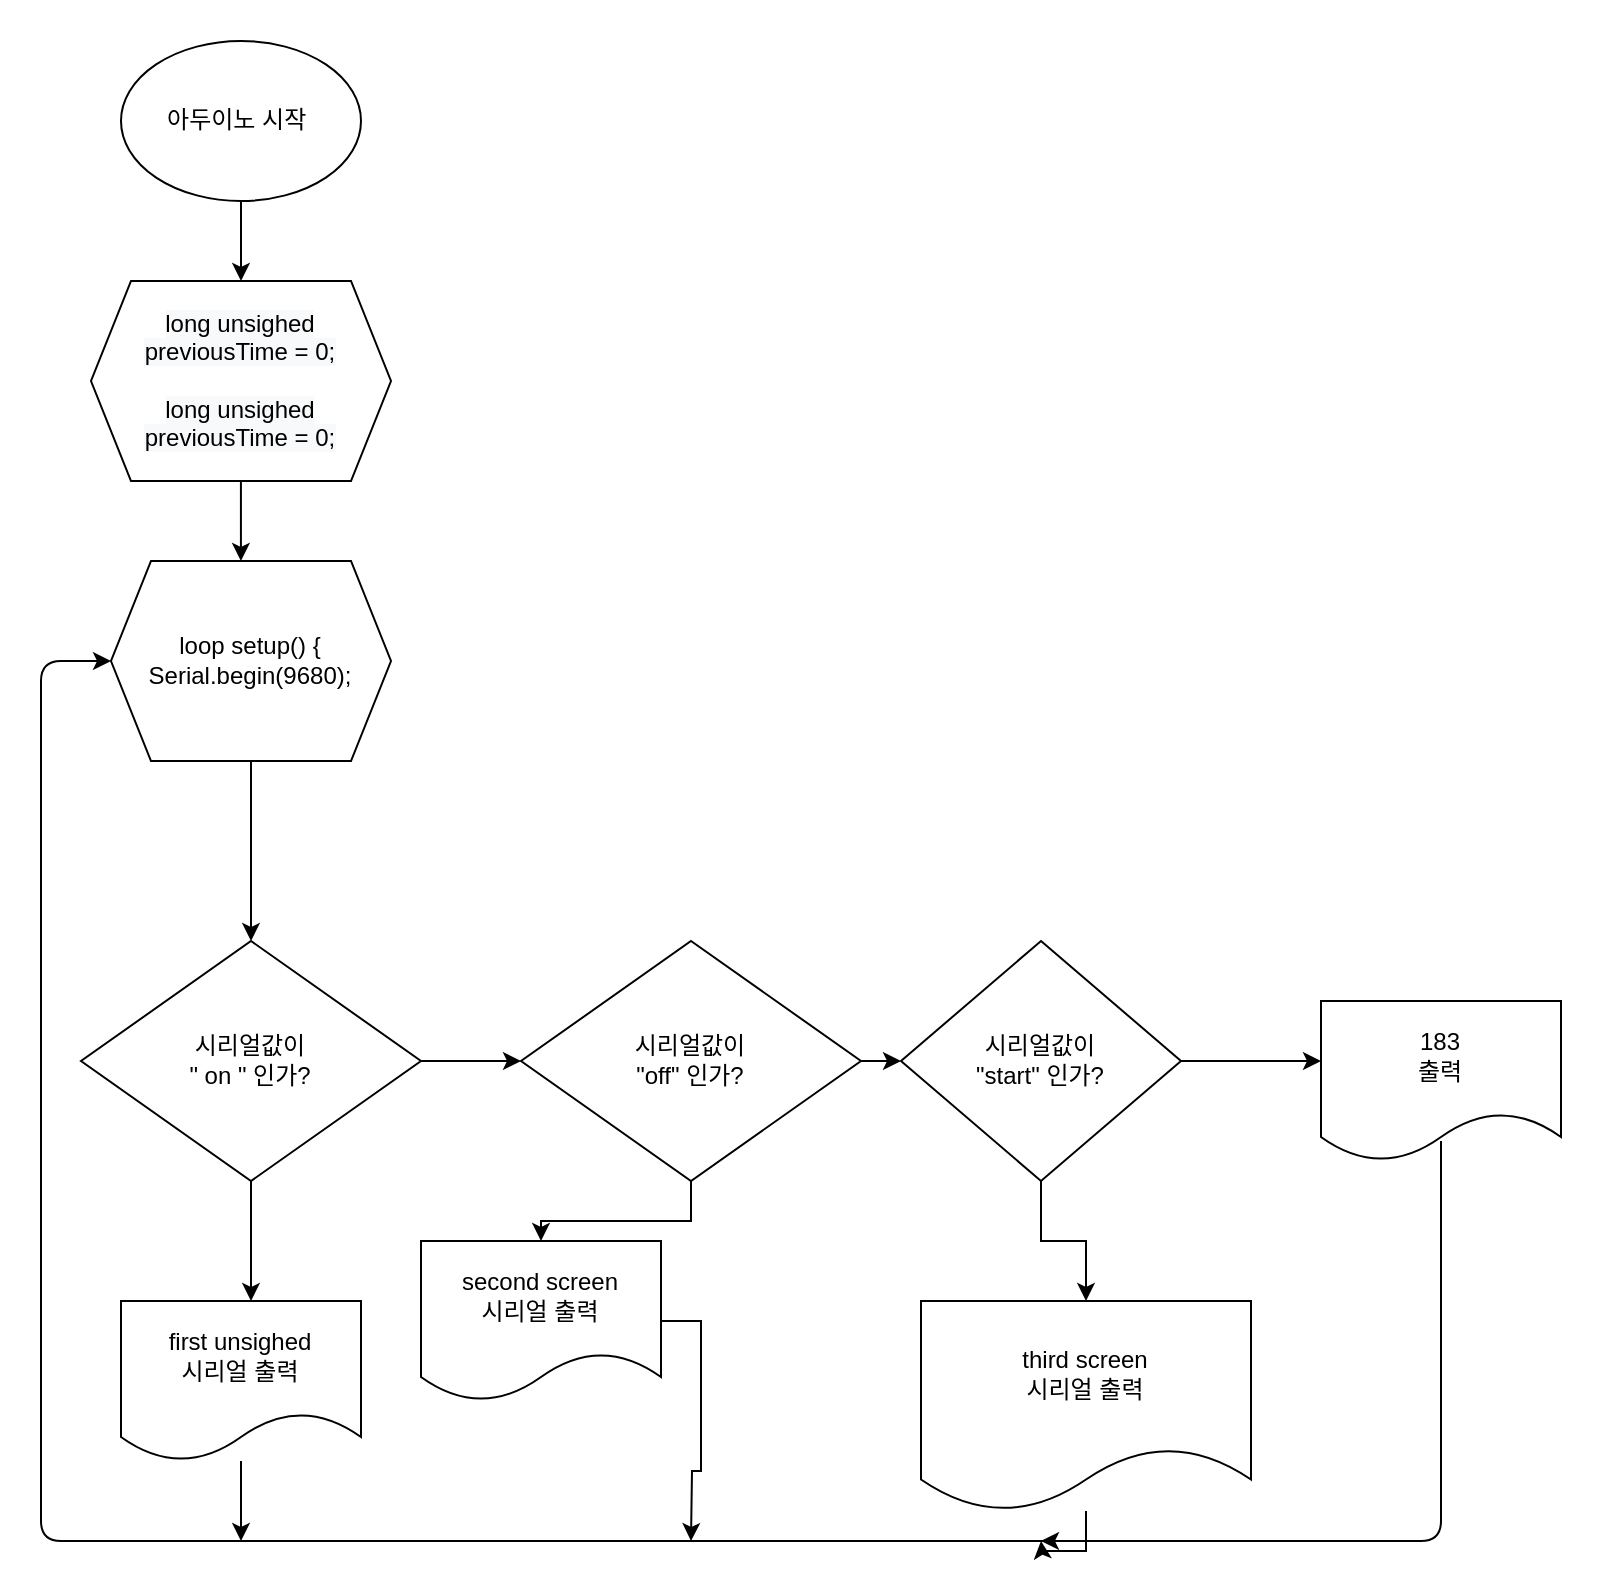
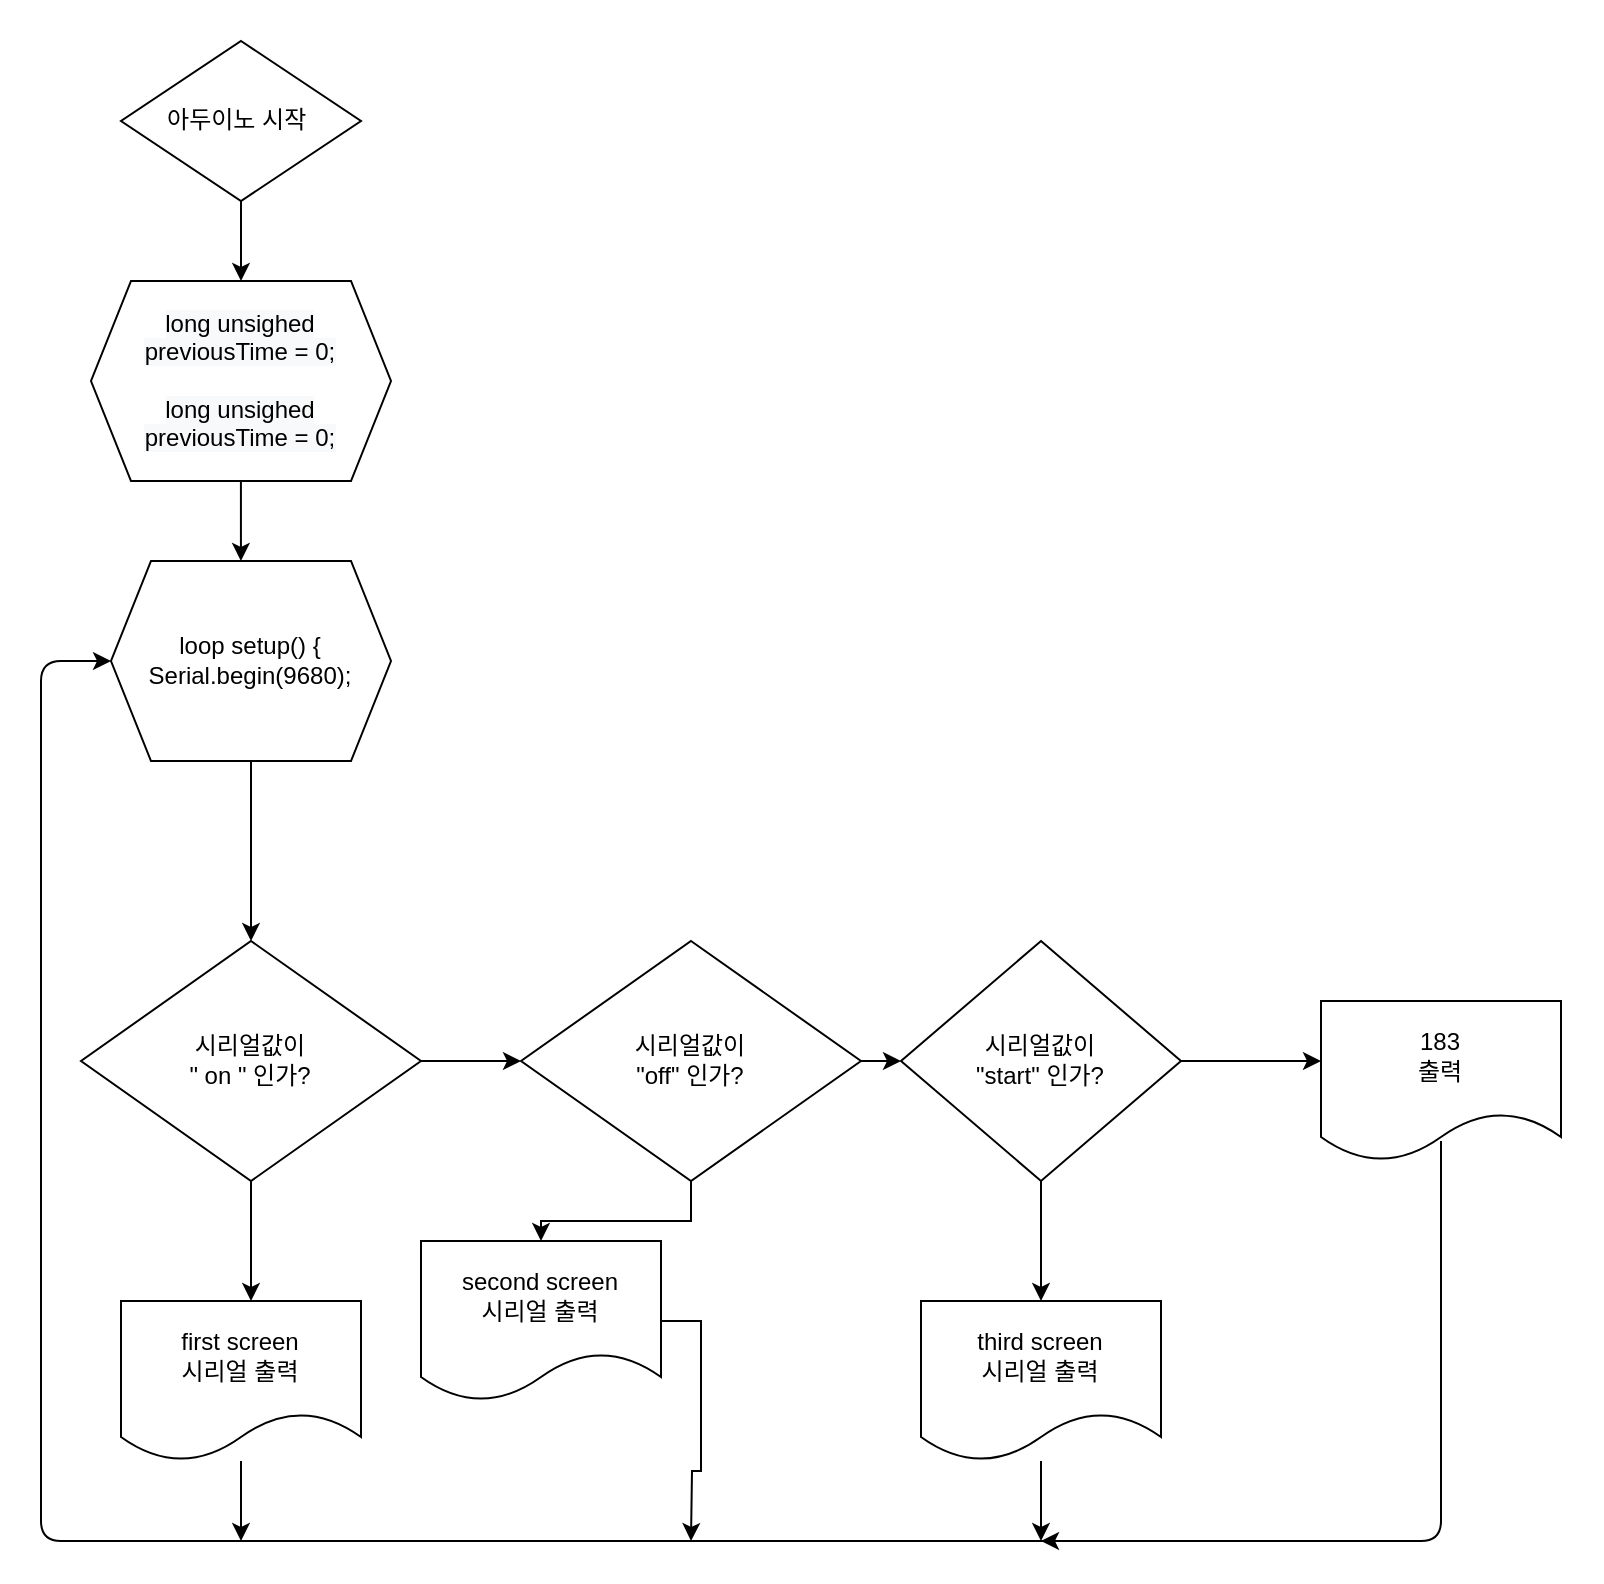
node "아두이노 시작": shape ellipse -> diamond
node "first unsighed 시리얼 출력": label "first unsighed 시리얼 출력" -> "first screen 시리얼 출력"
node "third screen 시리얼 출력": size 330x210 -> 240x160
